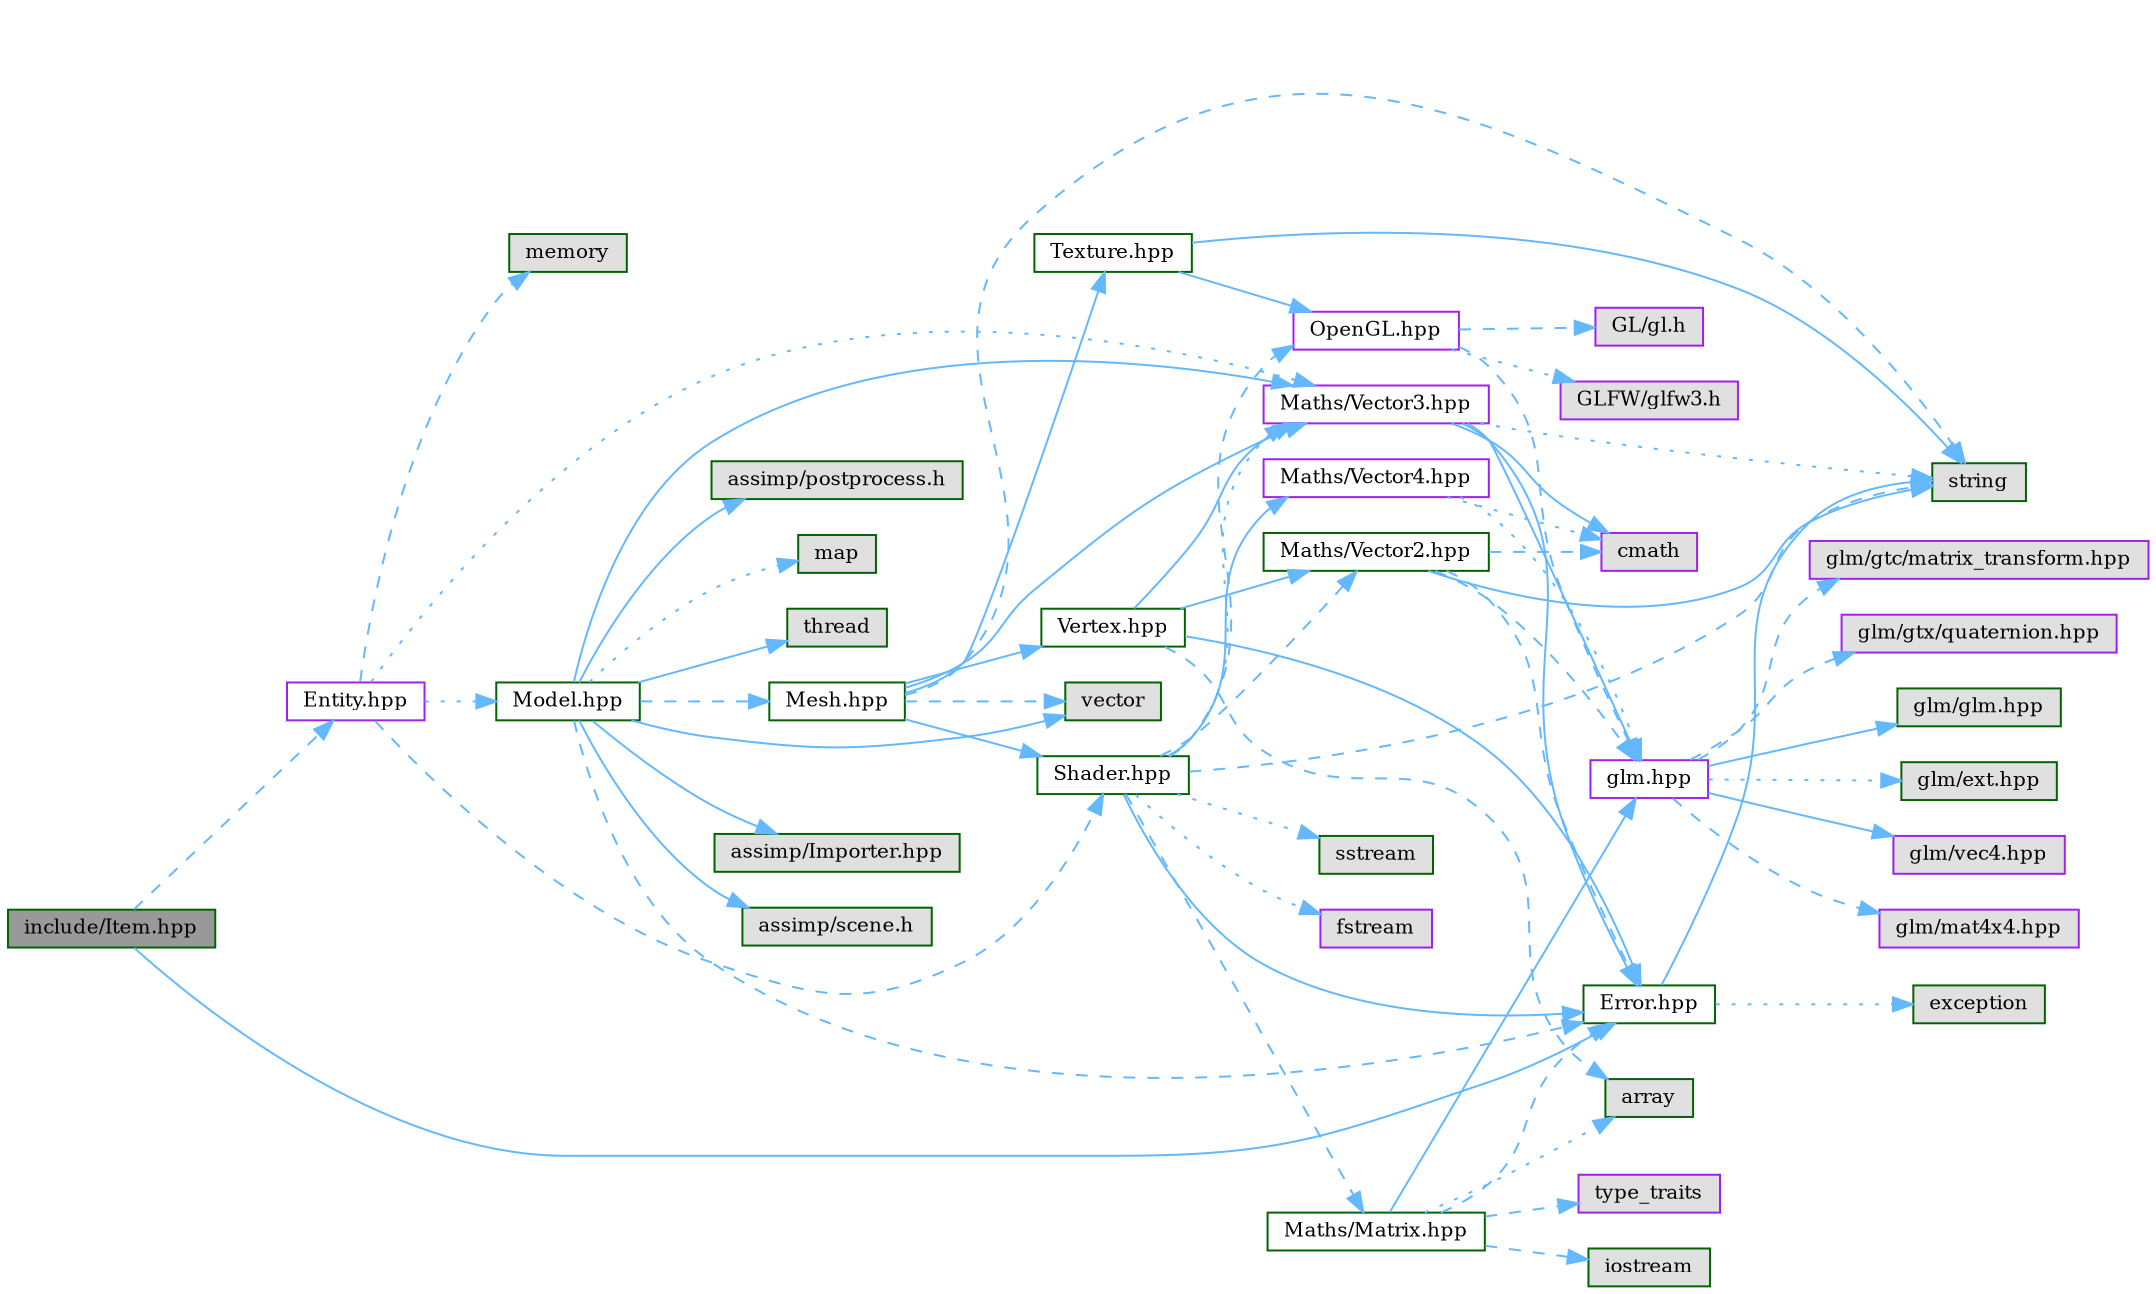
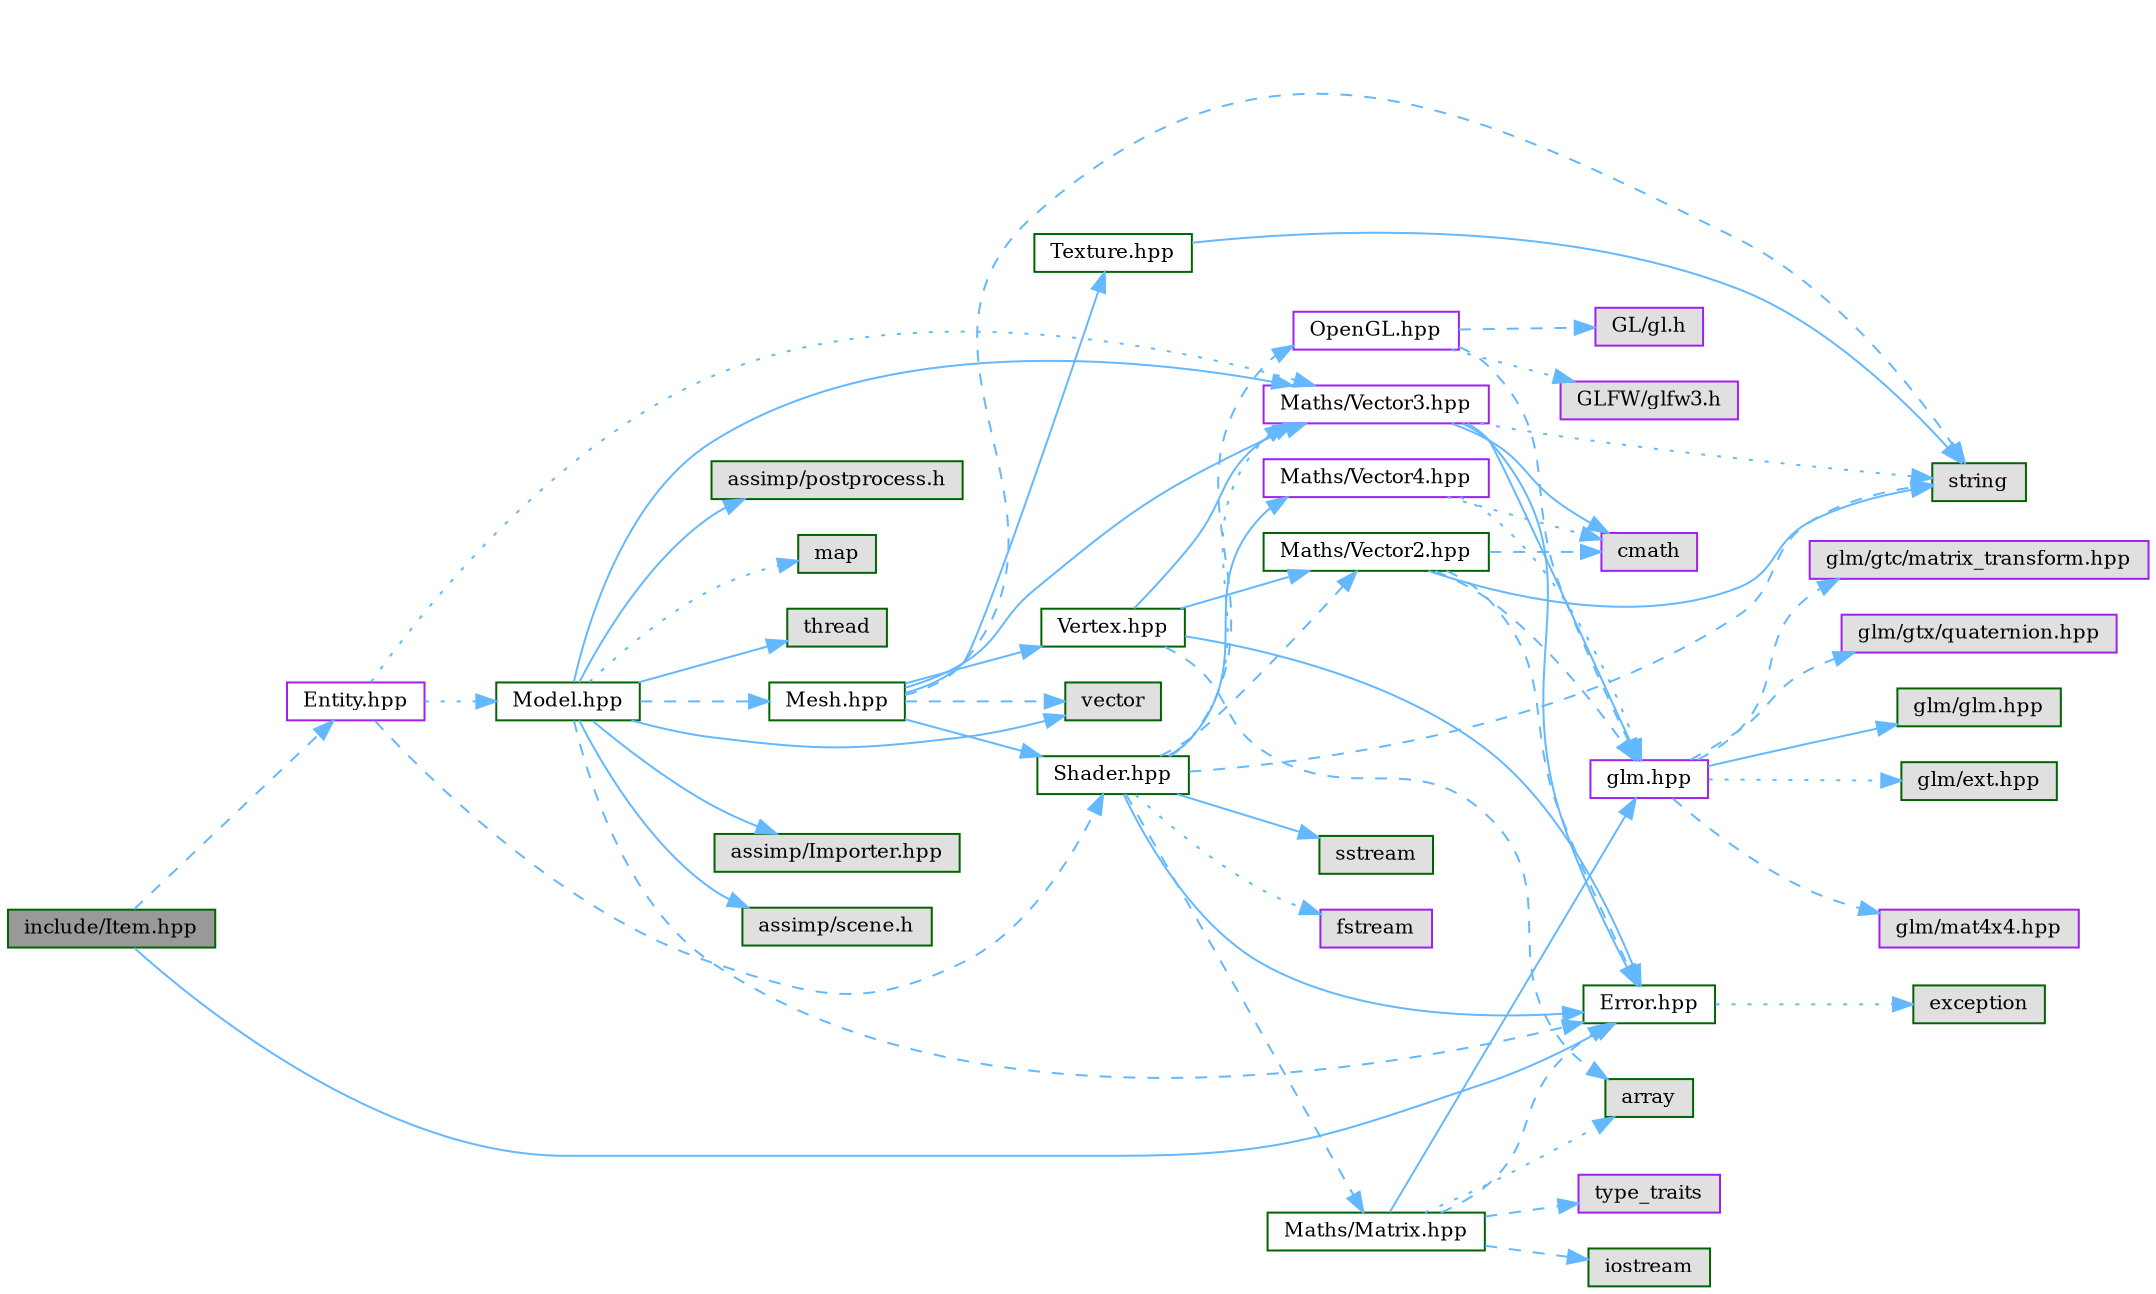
node "memory": removed
edge "Texture.hpp" -> "OpenGL.hpp": removed
edge "Error.hpp" -> "string": removed
edge "Shader.hpp" -> "sstream": style dotted -> solid
node "glm/vec4.hpp": removed
